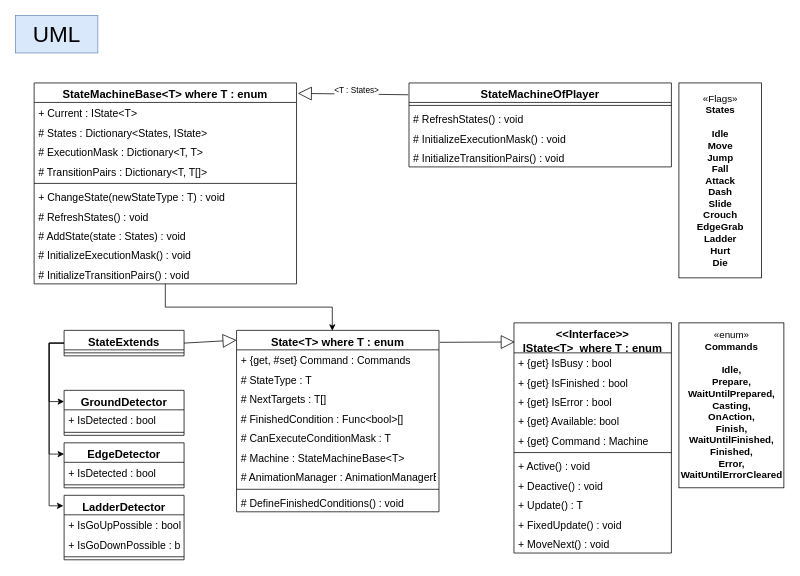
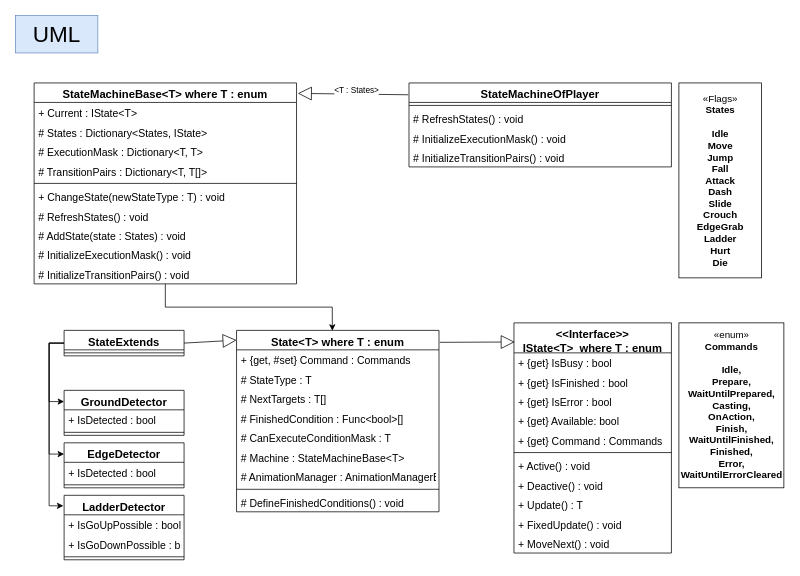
node "+ {get} Command : Machine": label "+ {get} Command : Machine" -> "+ {get} Command : Commands"
